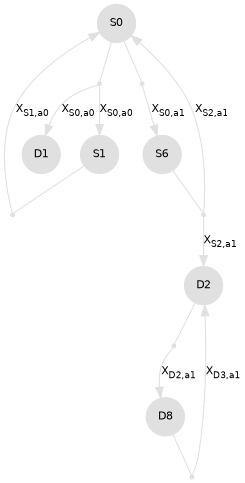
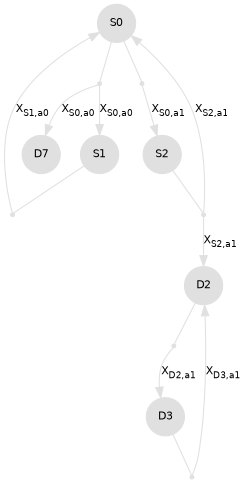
node "D1": label "D1" -> "D7"
node "S6": label "S6" -> "S2"
node "D8": label "D8" -> "D3"
